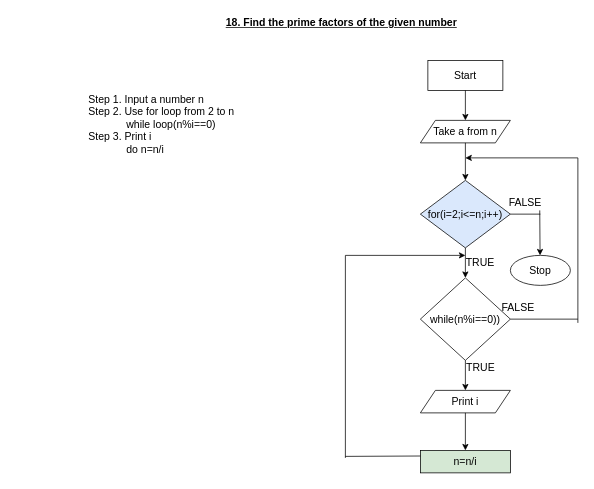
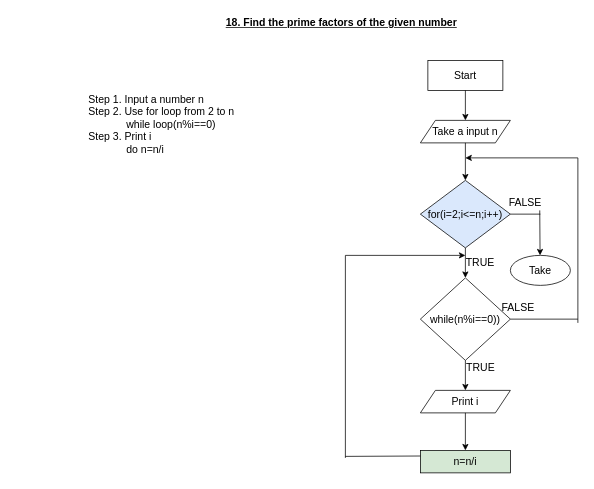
node "Take a from n": label "Take a from n" -> "Take a input n"
node "Stop": label "Stop" -> "Take"
